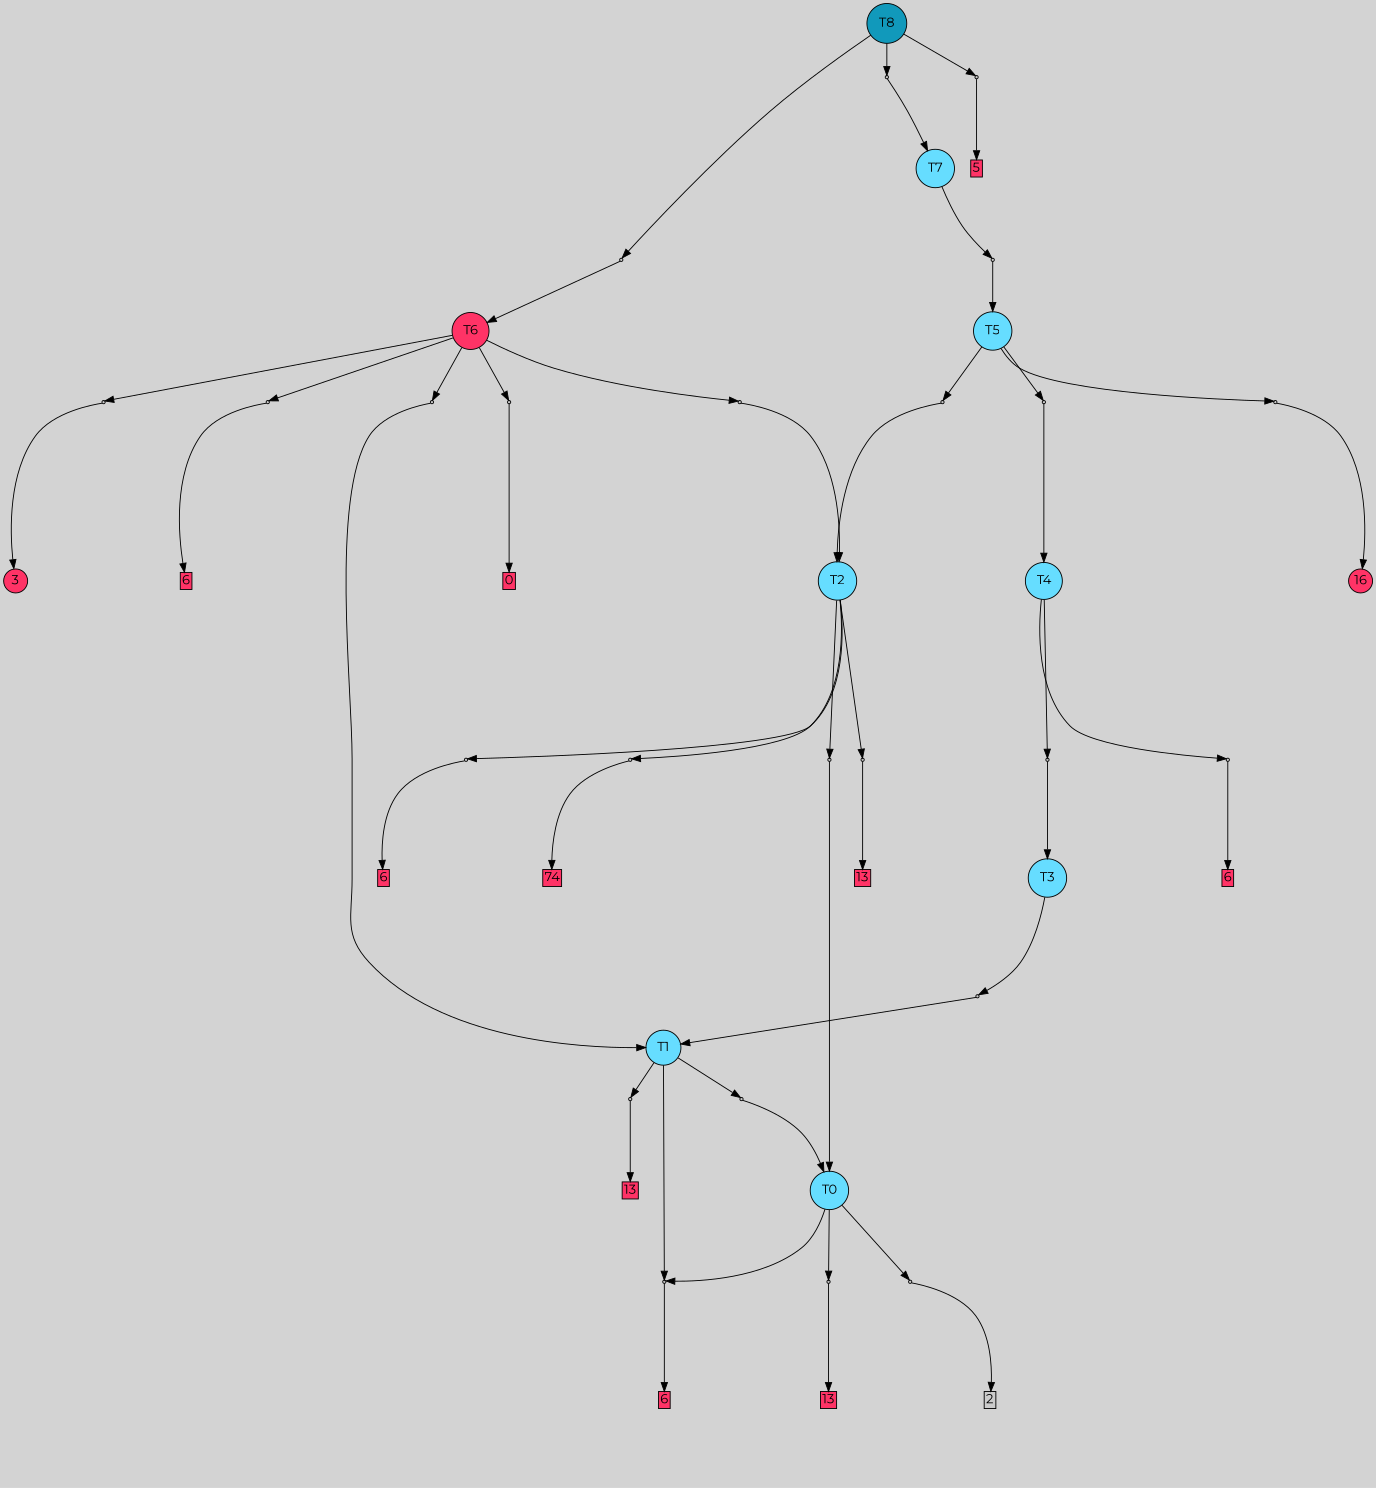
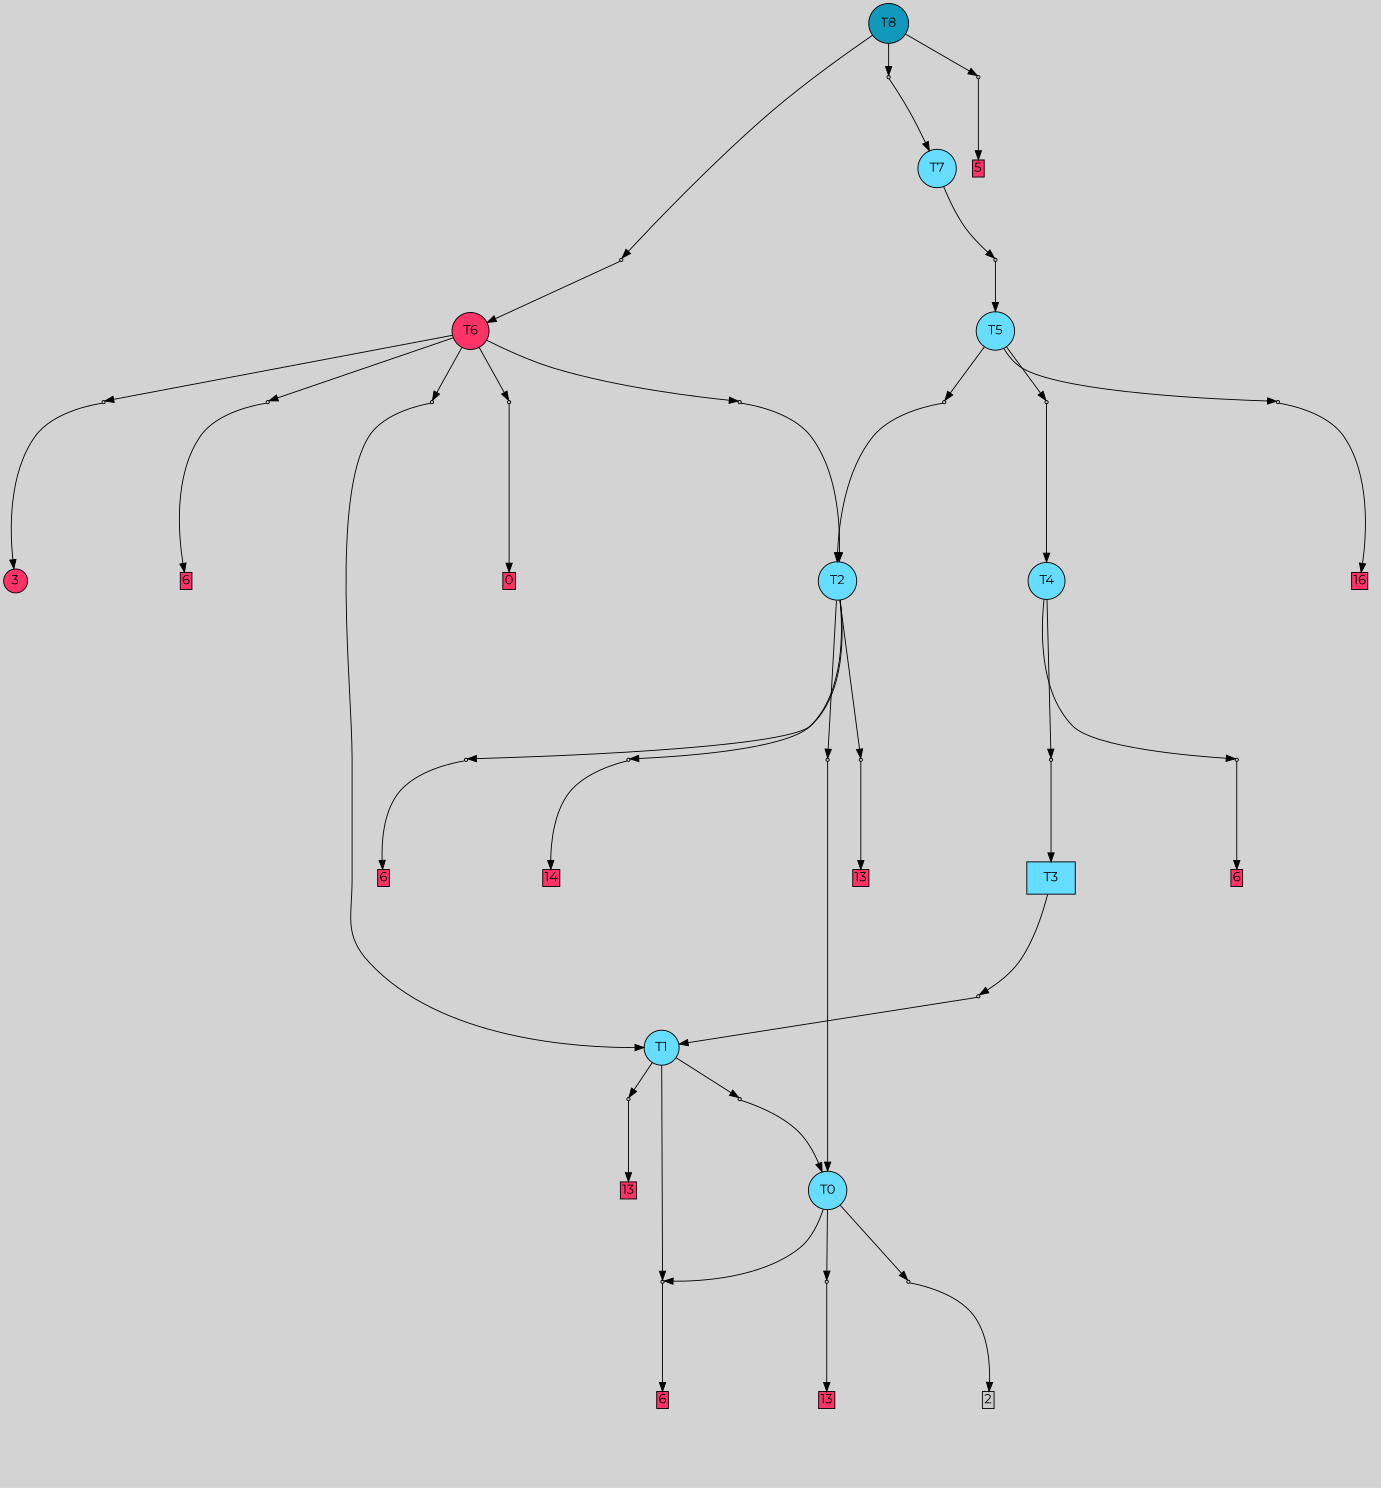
node "16": shape circle -> box
node "74": label "74" -> "14"
node "T3": shape circle -> box
